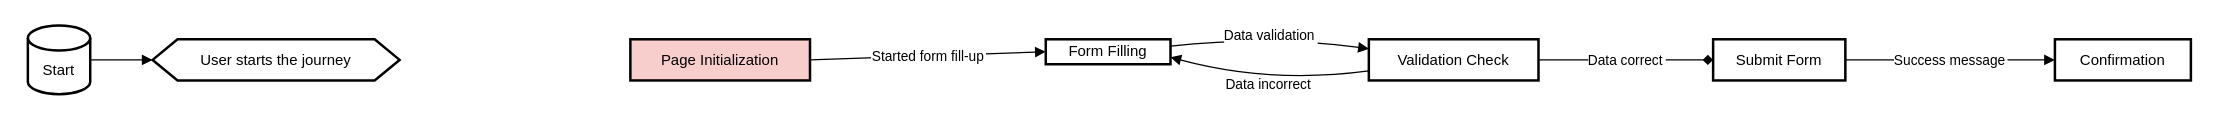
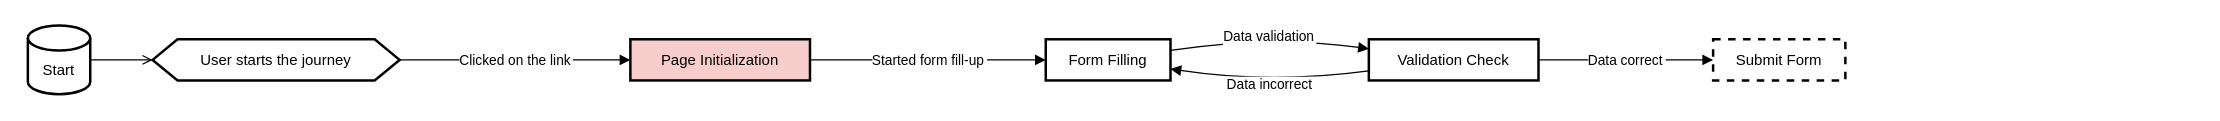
node "Form Filling": size 125x25 -> 125x41
edge "Start" -> "User starts the journey": arrowhead block -> open
edge "User starts the journey" -> "Page Initialization": added, label "Clicked on the link"
edge "Validation Check" -> "Submit Form": arrowhead diamond -> block
node "Submit Form": style solid -> dashed
edge "Submit Form" -> "Confirmation": removed, label "Success message"
node "Confirmation": removed
